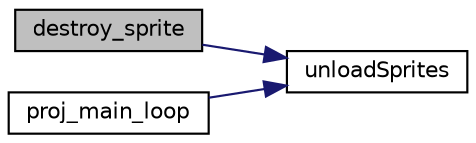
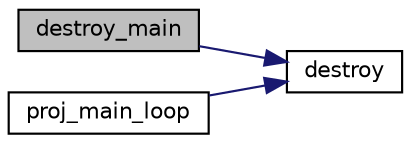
node "destroy_sprite": label "destroy_sprite" -> "destroy_main"
node "unloadSprites": label "unloadSprites" -> "destroy"
